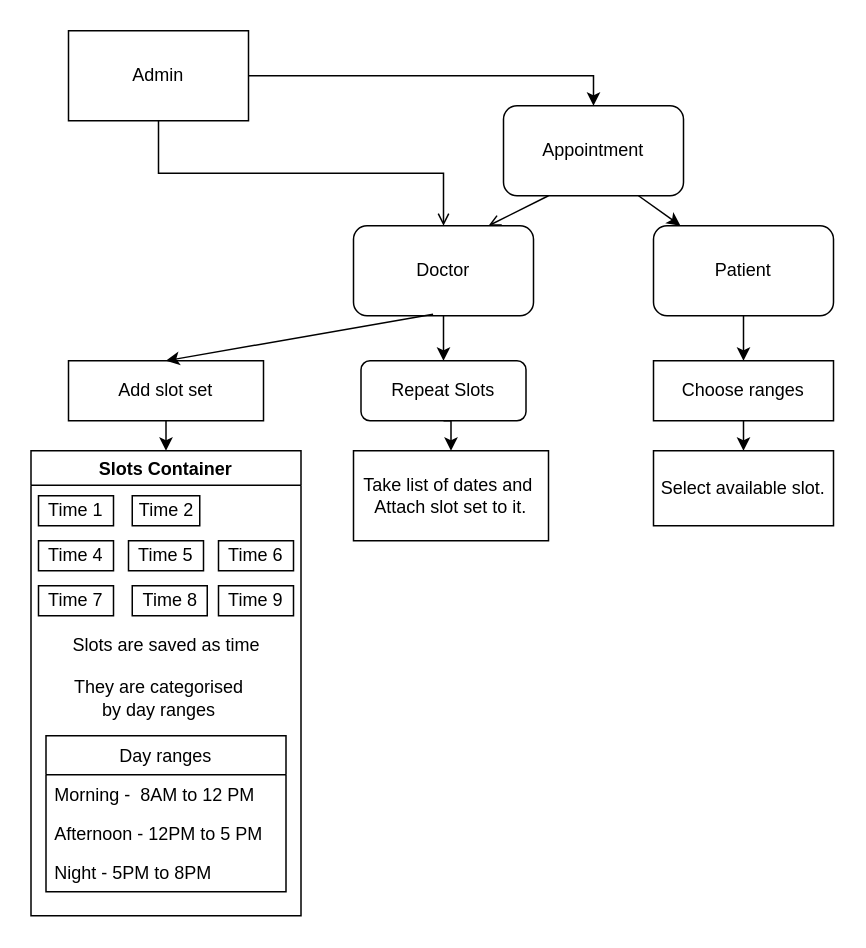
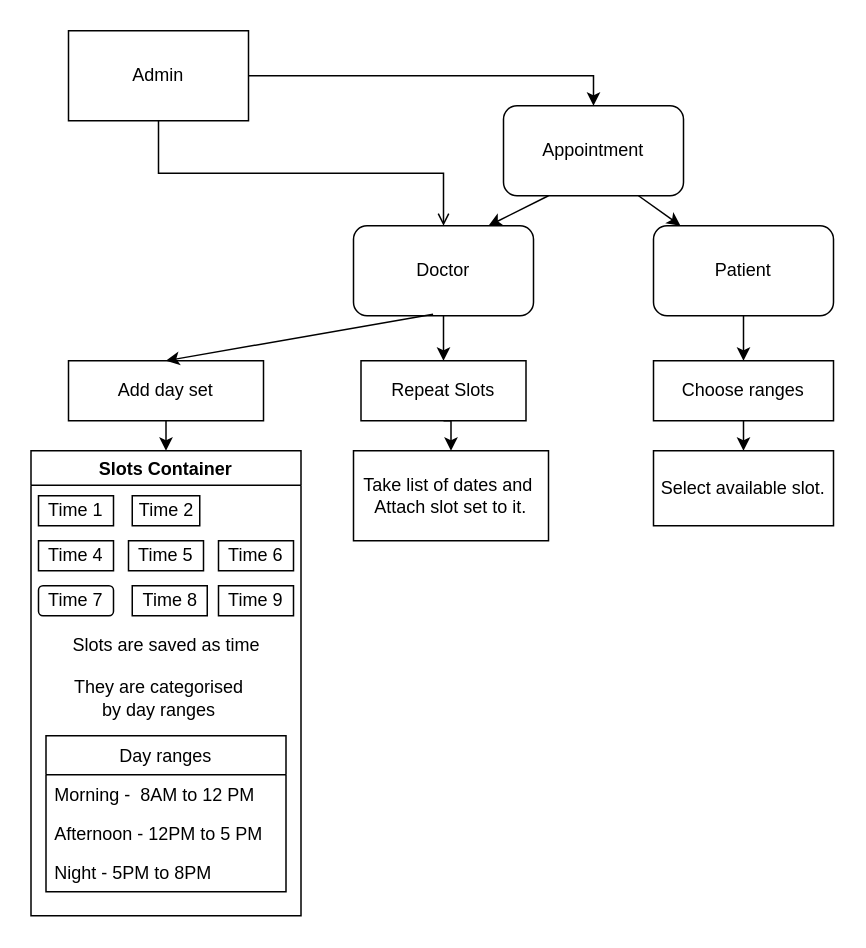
edge "Appointment" -> "Doctor": arrowhead open -> classic
node "Add slot set": label "Add slot set" -> "Add day set"
node "Repeat Slots": shape rounded rectangle -> rectangle
node "Time 7": shape rectangle -> rounded rectangle
